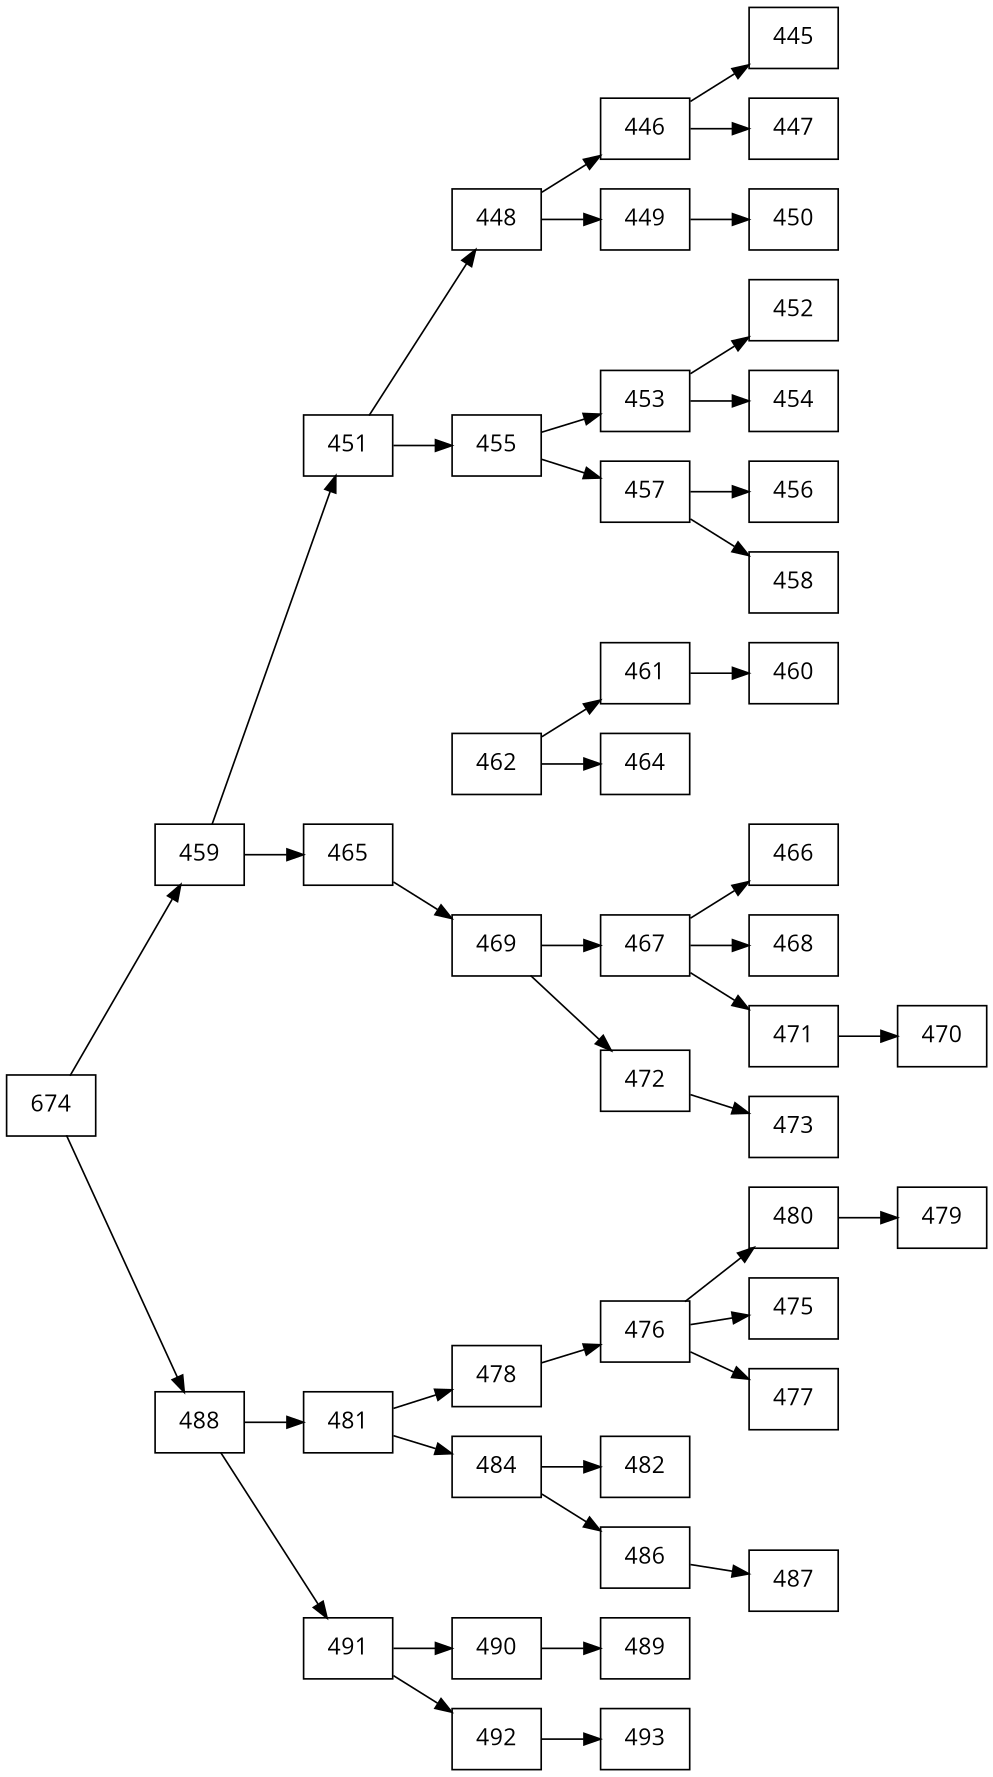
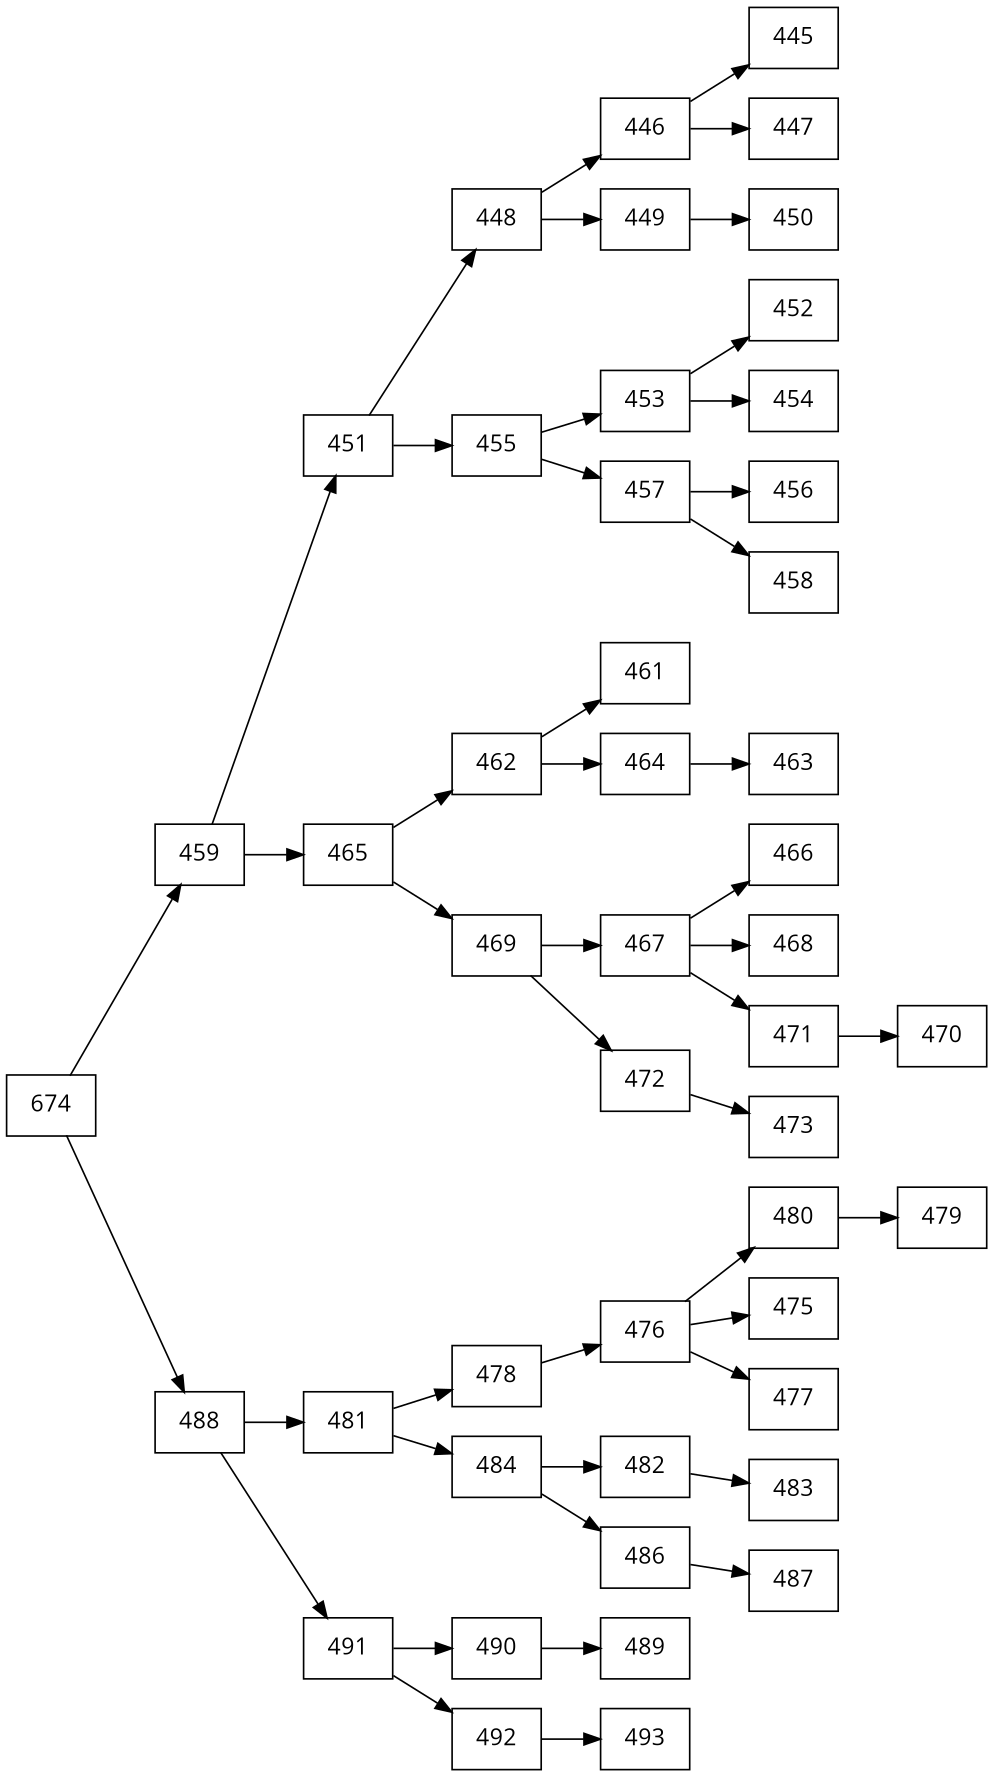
node "460": removed
node "463": added
edge "465" -> "462": added
node "483": added
